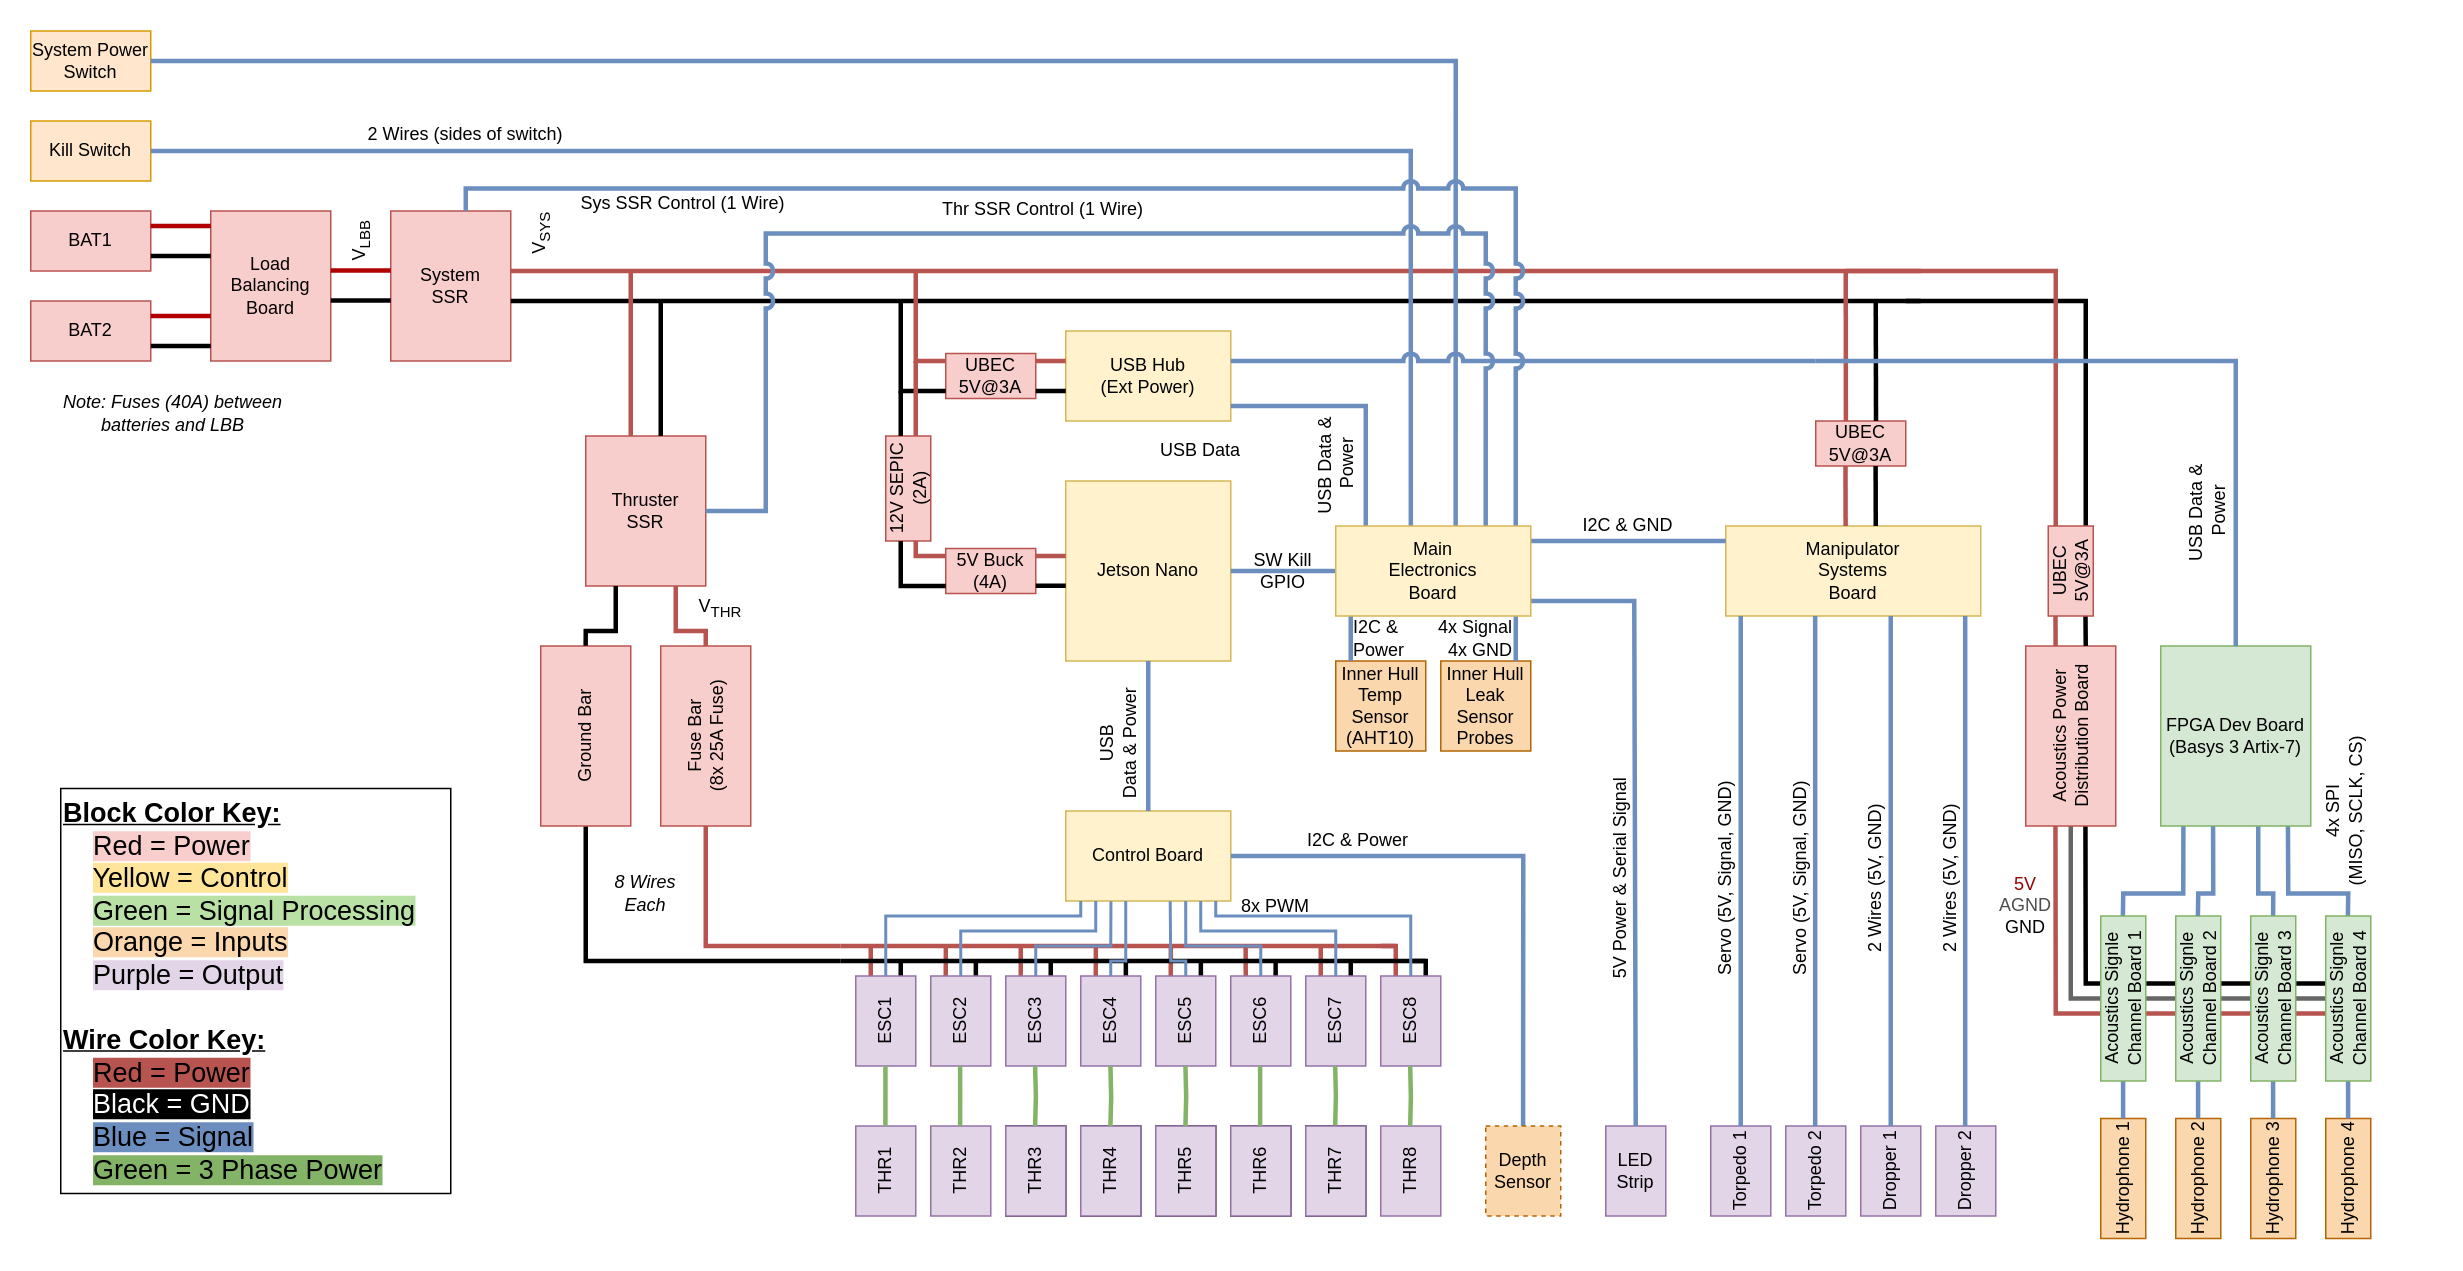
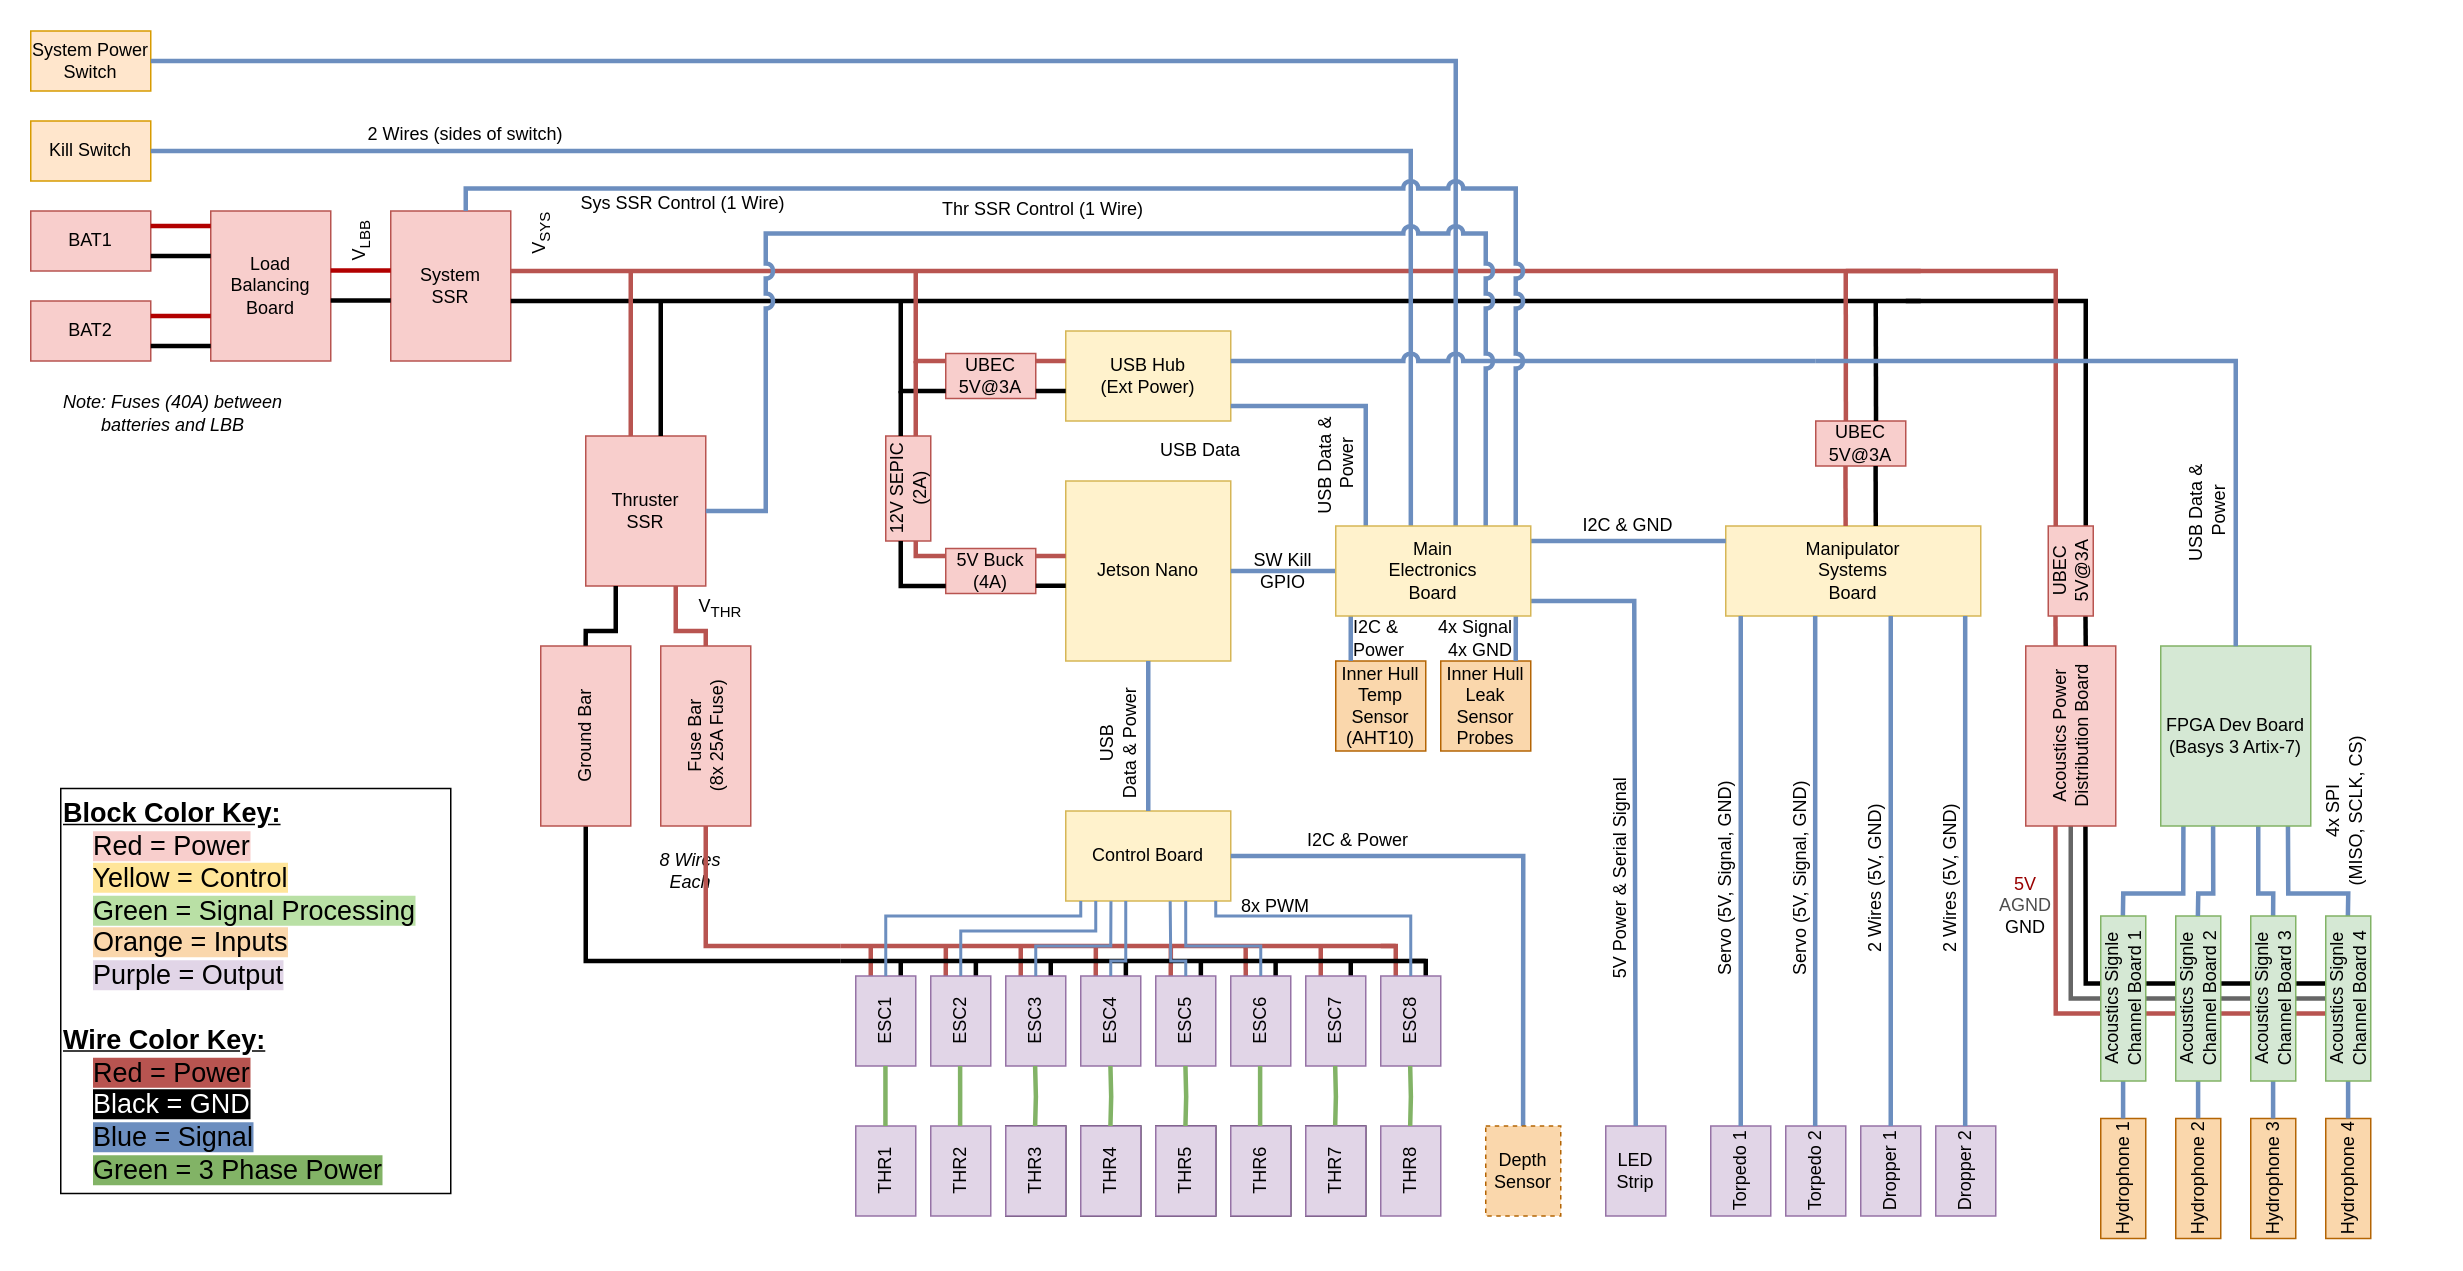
node "8 Wires Each": moved (646, 893) -> (691, 871)
edge "Control Board" -- "ESC7": removed
